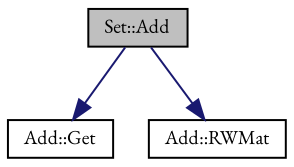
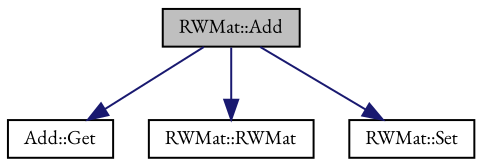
node "Set::Add": label "Set::Add" -> "RWMat::Add"
node "Add::RWMat": label "Add::RWMat" -> "RWMat::RWMat"
node "RWMat::Set": added
